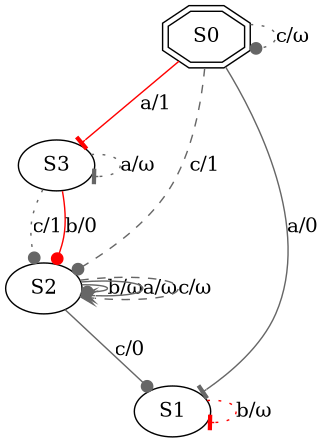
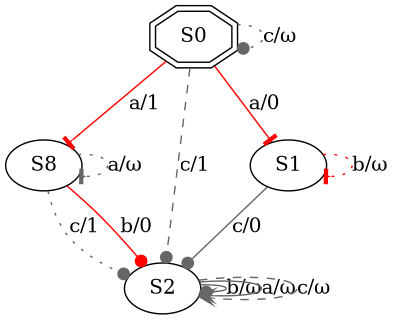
node "S3": label "S3" -> "S8"
edge "S0" -> "S1": color gray40 -> red
edge "S2" -> "S1": reversed
